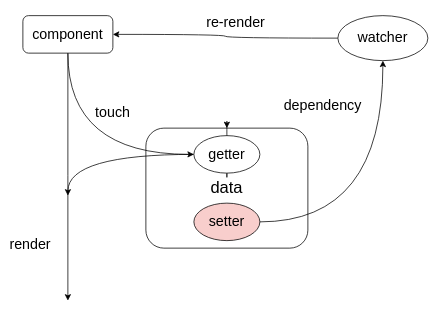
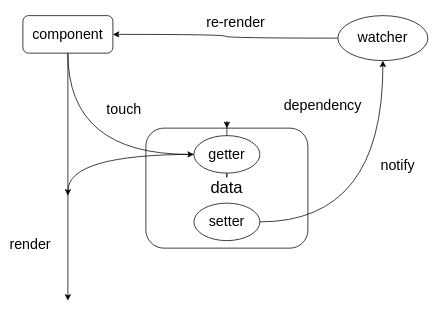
node "touch": moved (113, 113) -> (124, 109)
node "notify": added
node "setter": fillcolor #f8cecc -> #ffffff
